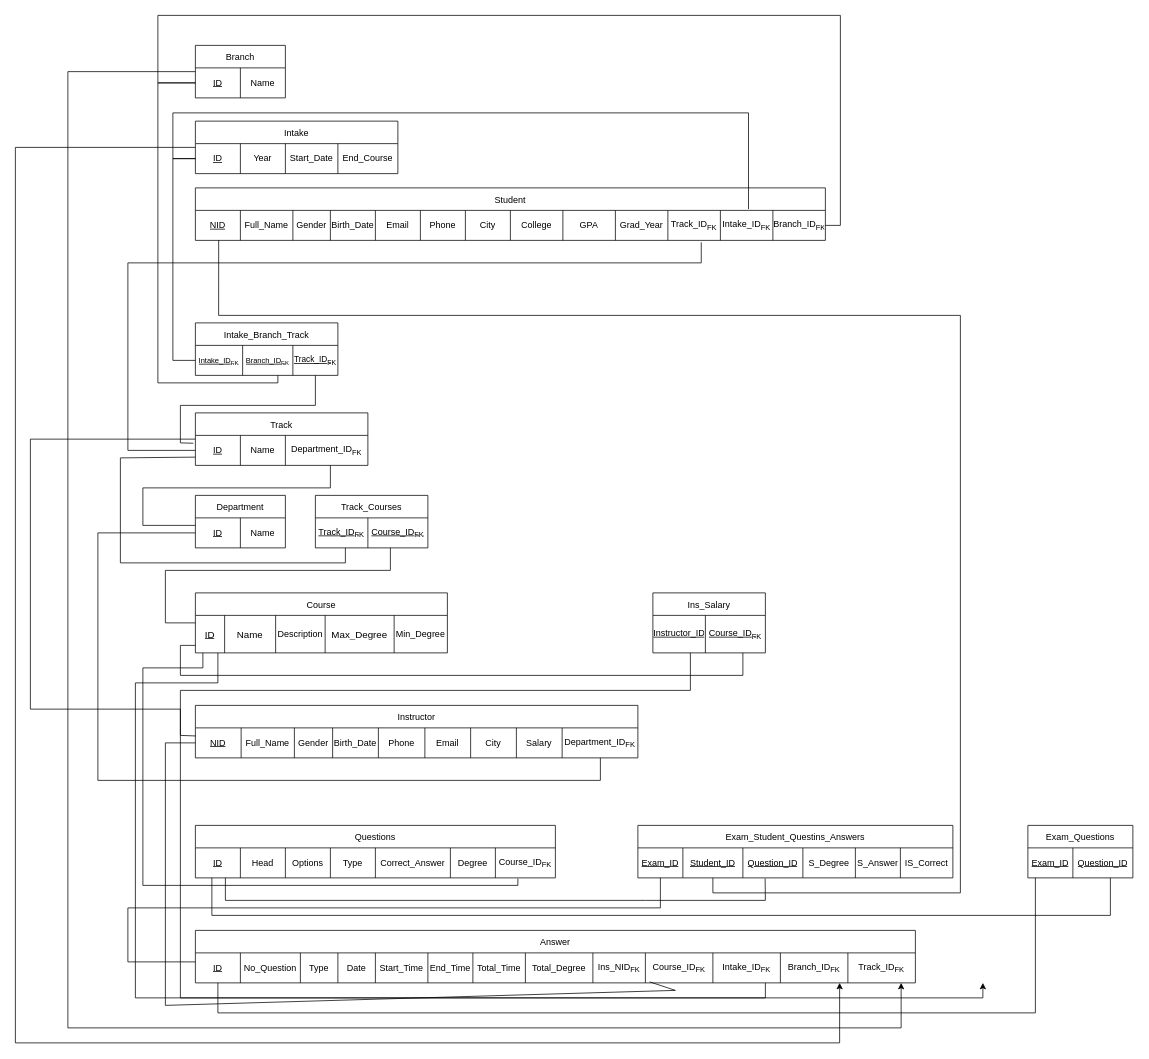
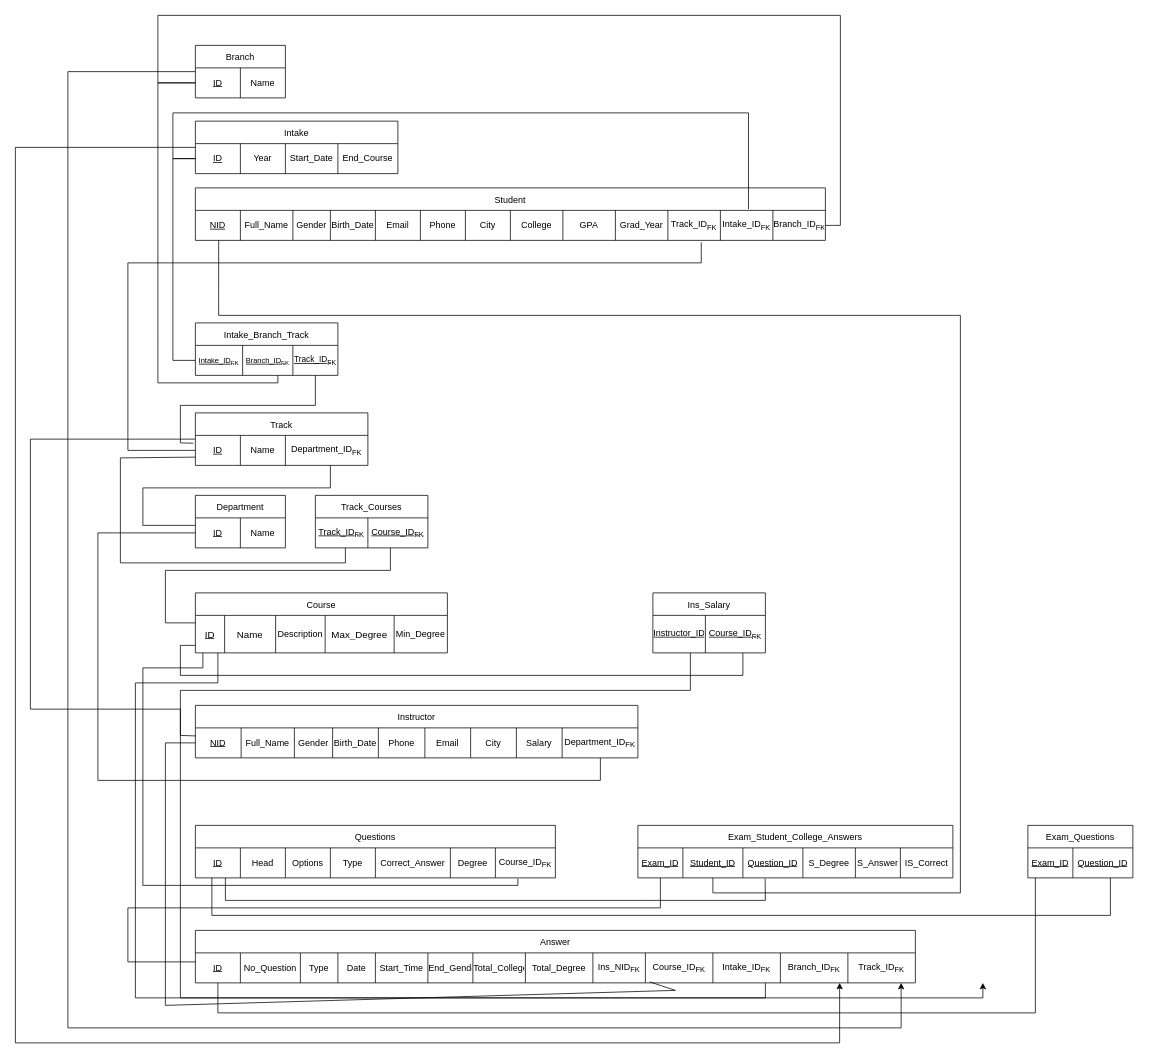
node "Exam_Student_Questins_Answers": label "Exam_Student_Questins_Answers" -> "Exam_Student_College_Answers"
node "End_Time": label "End_Time" -> "End_Gender"
node "Total_Time": label "Total_Time" -> "Total_College"
